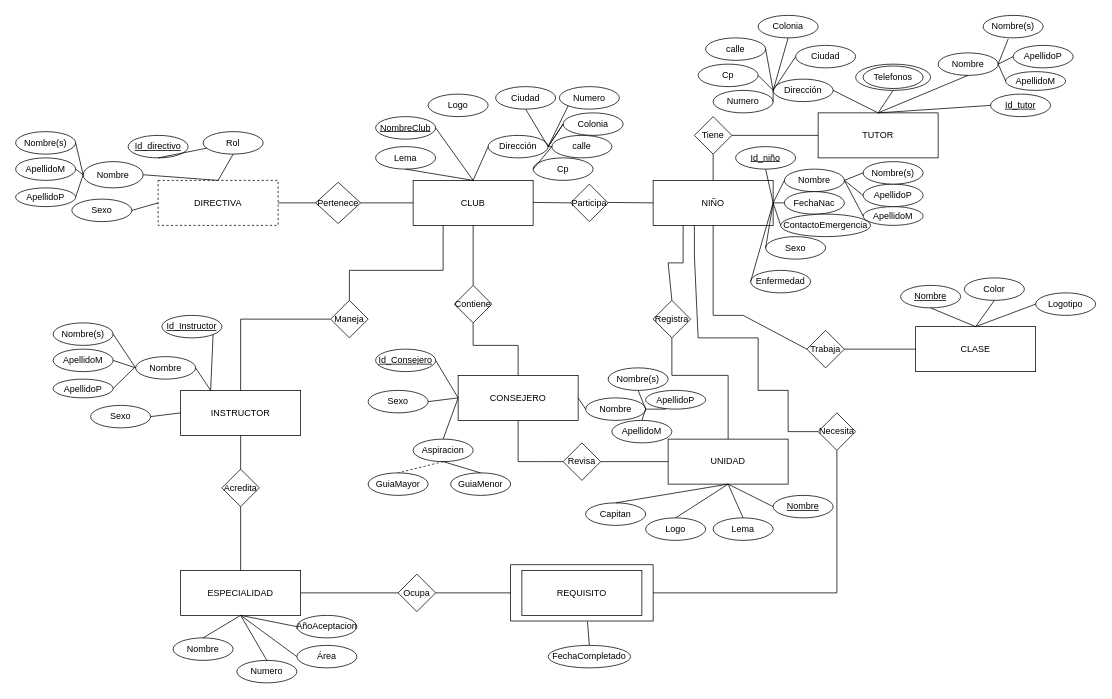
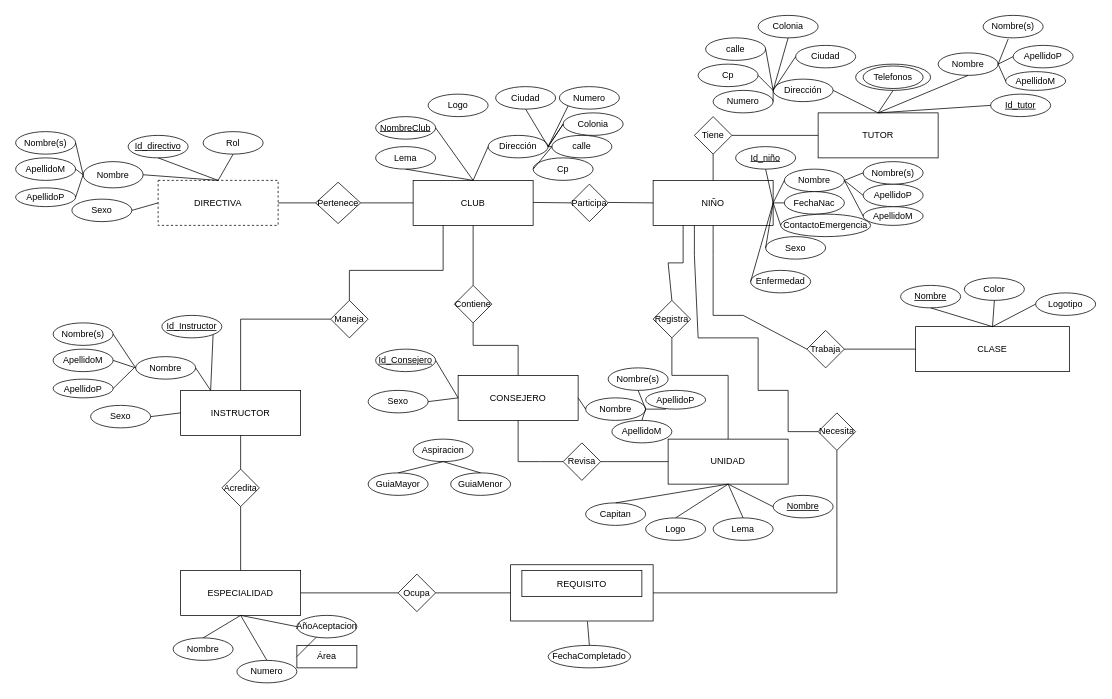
edge "Rol" -- "Id_directivo": now "DIRECTIVA" -- "Id_directivo"
node "CLASE": size 120x45 -> 154x45
edge "CONSEJERO" -- "Aspiracion": removed
edge "Aspiracion" -- "GuiaMayor": style dashed -> solid
node "REQUISITO": size 120x45 -> 120x26
edge "ESPECIALIDAD" -- "Área": now "AñoAceptacion" -- "Área"
node "Área": shape ellipse -> rectangle
